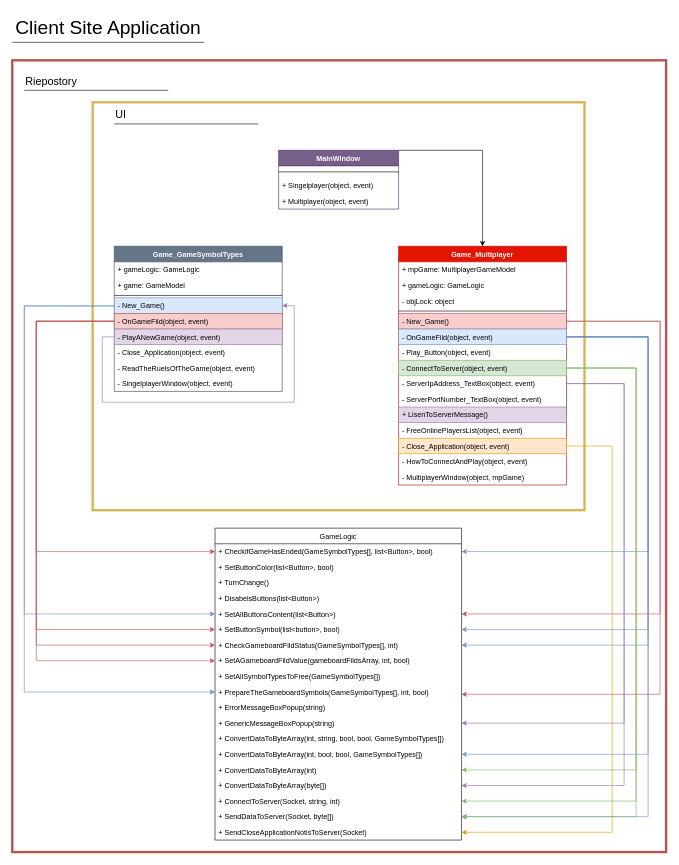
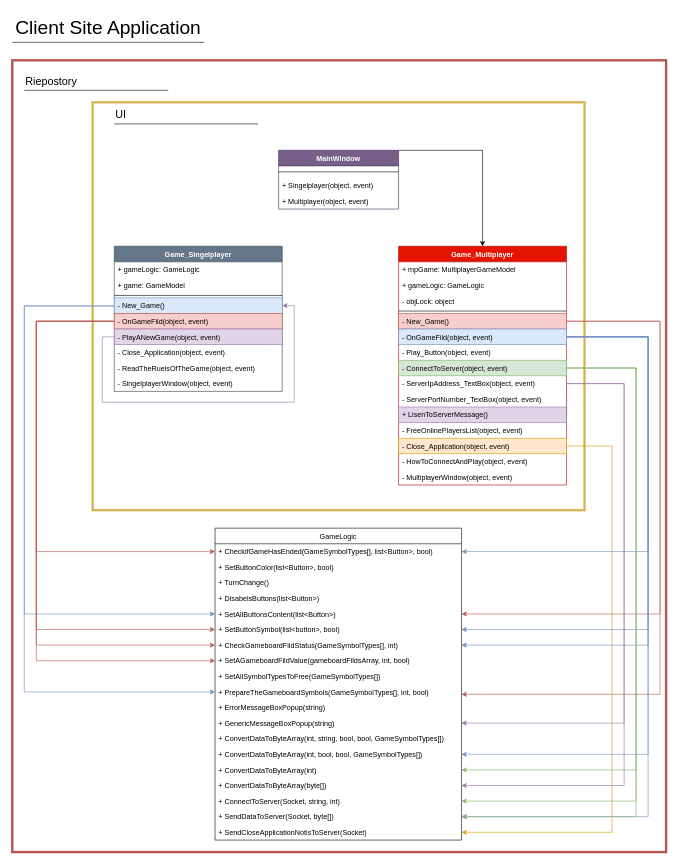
node "Game_GameSymbolTypes": label "Game_GameSymbolTypes" -> "Game_Singelplayer"
node "- MultiplayerWindow(object, mpGame)": label "- MultiplayerWindow(object, mpGame)" -> "- MultiplayerWindow(object, event)"
